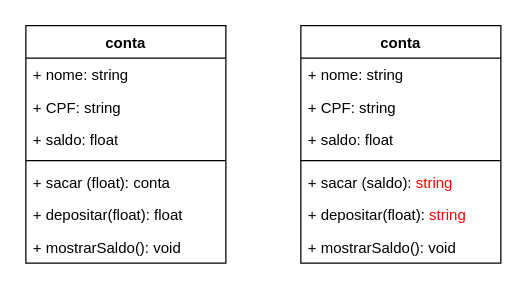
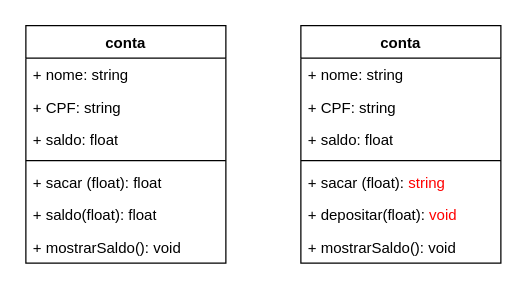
node "+ sacar (float): conta": label "+ sacar (float): conta" -> "+ sacar (float): float"
node "+ sacar (saldo): string": label "+ sacar (saldo): string" -> "+ sacar (float): string"
node "+ depositar(float): float": label "+ depositar(float): float" -> "+ saldo(float): float"
node "+ depositar(float): string": label "+ depositar(float): string" -> "+ depositar(float): void"
